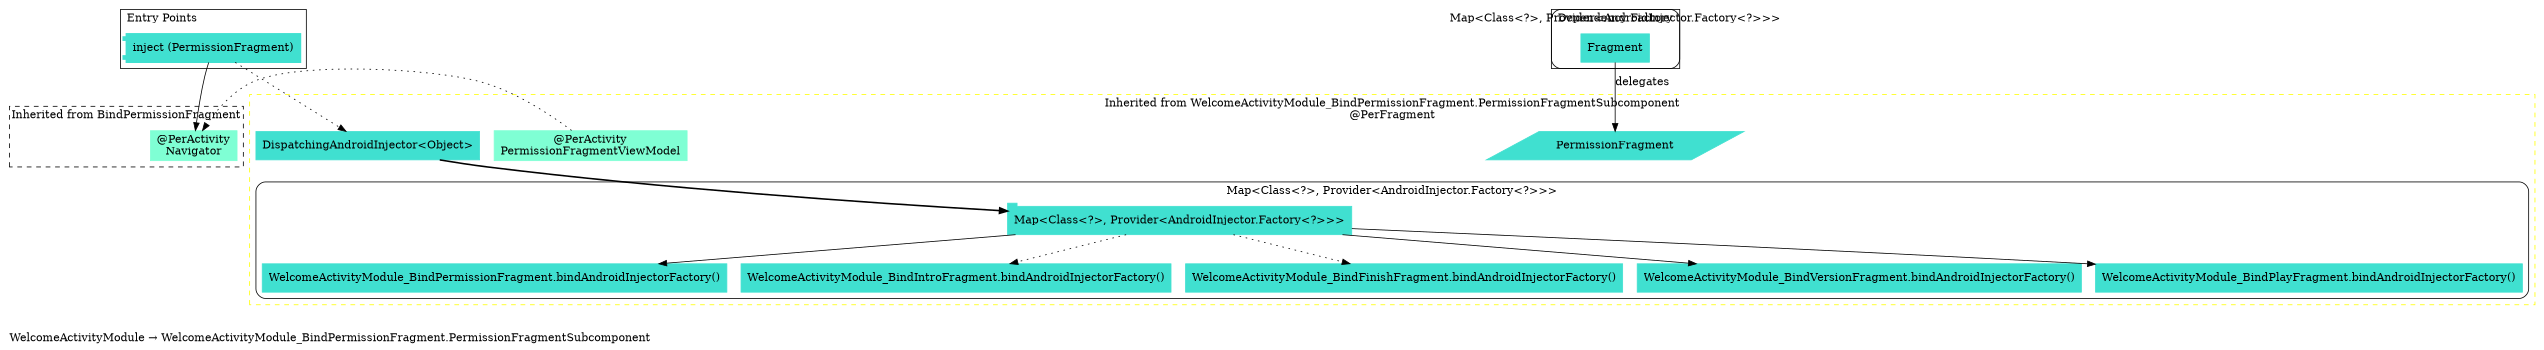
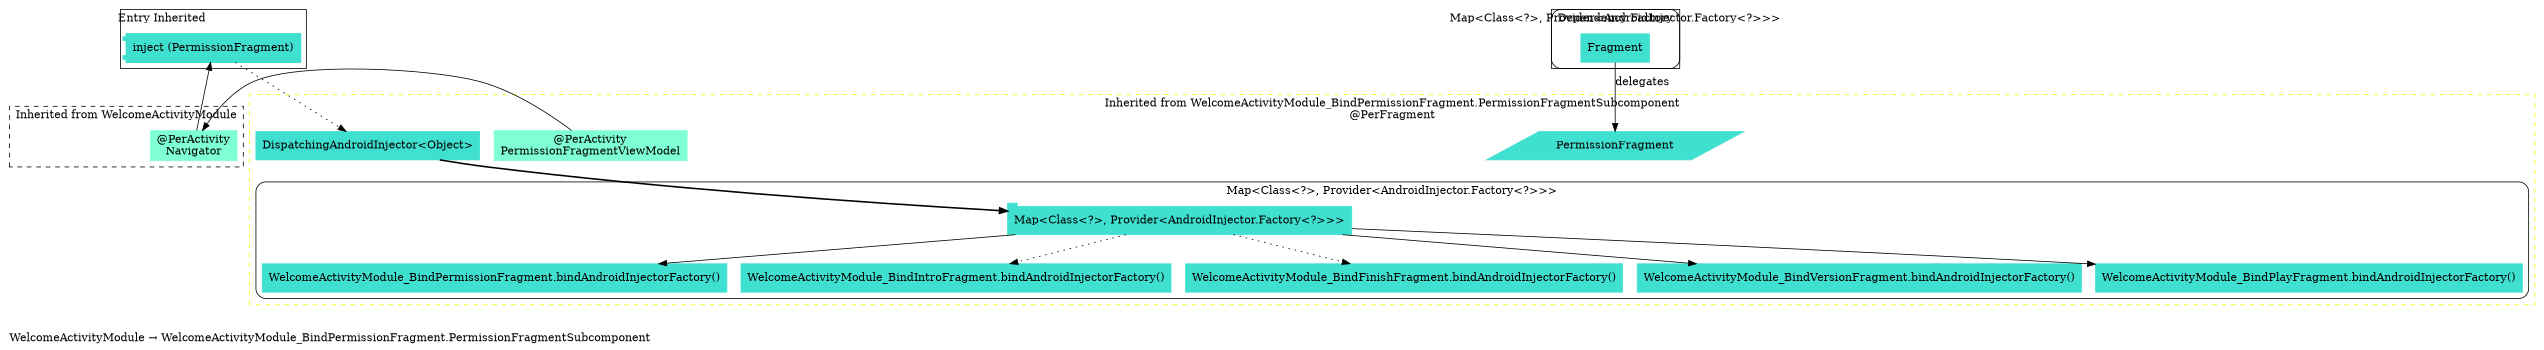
cluster "Entry Points": label "Entry Points" -> "Entry Inherited"
edge "@PerActivity PermissionFragmentViewModel" -> "@PerActivity Navigator": style dotted -> solid
edge "inject (PermissionFragment)" -> "@PerActivity Navigator": reversed
cluster "Inherited from BindPermissionFragment": label "Inherited from BindPermissionFragment" -> "Inherited from WelcomeActivityModule"
